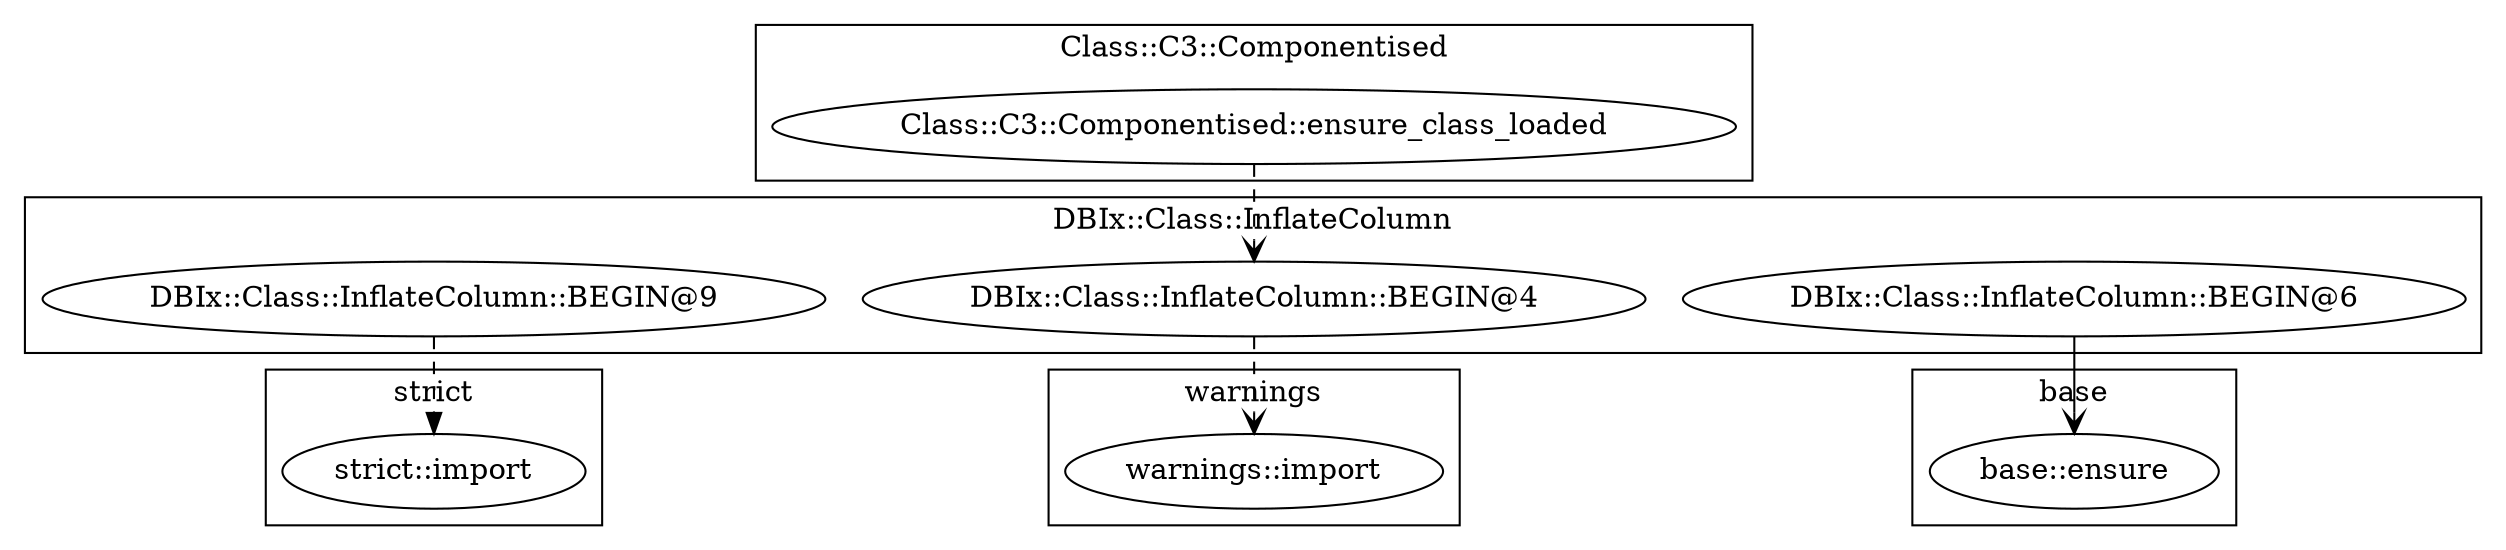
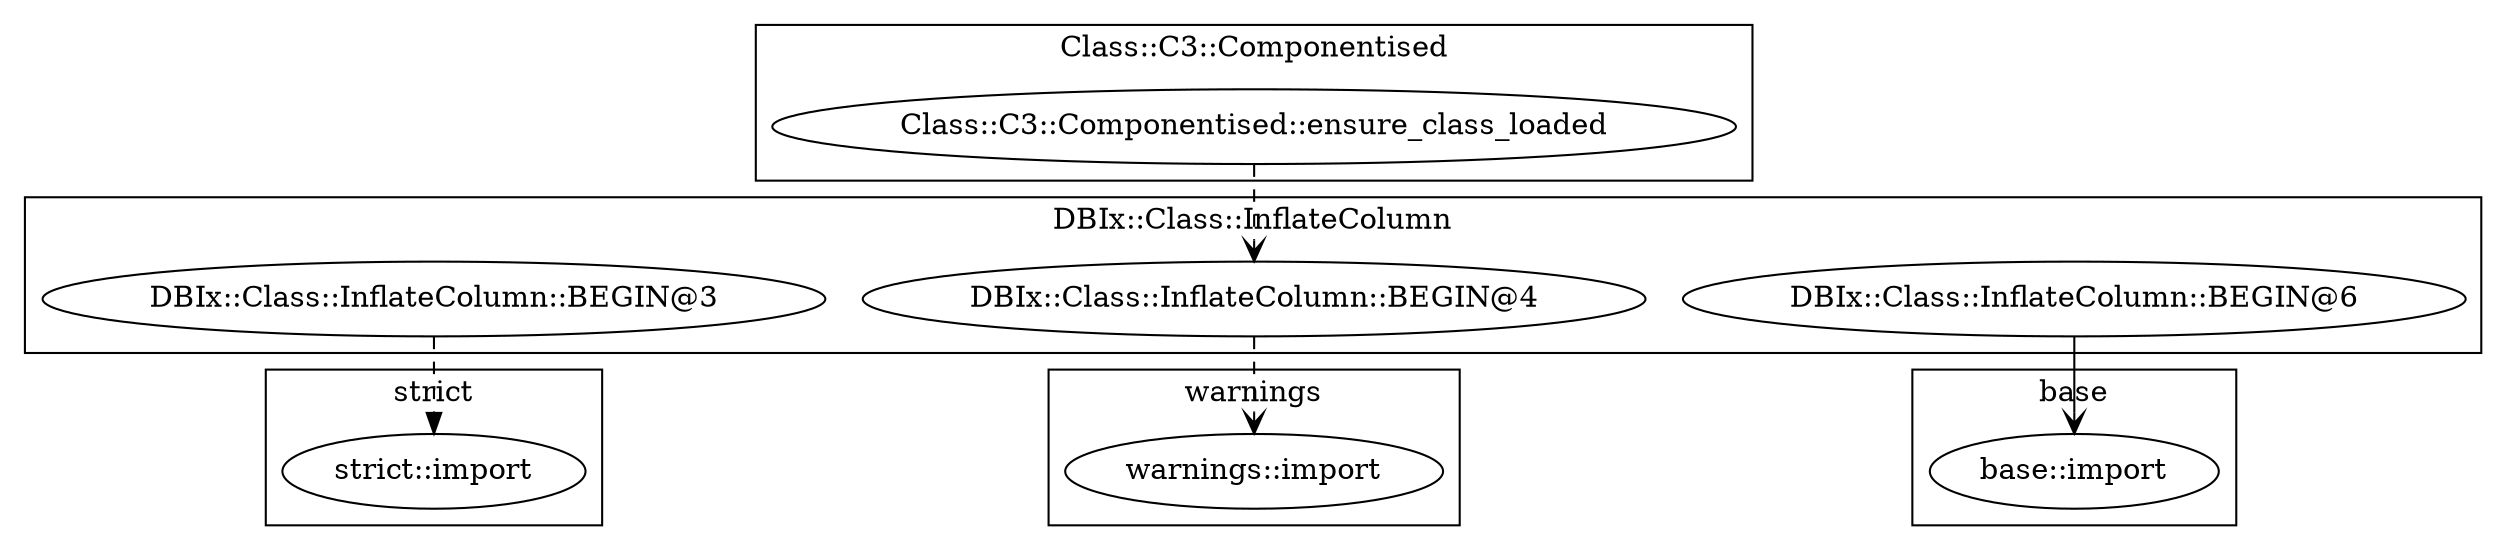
node "DBIx::Class::InflateColumn::BEGIN@9": label "DBIx::Class::InflateColumn::BEGIN@9" -> "DBIx::Class::InflateColumn::BEGIN@3"
node "base::ensure": label "base::ensure" -> "base::import"
